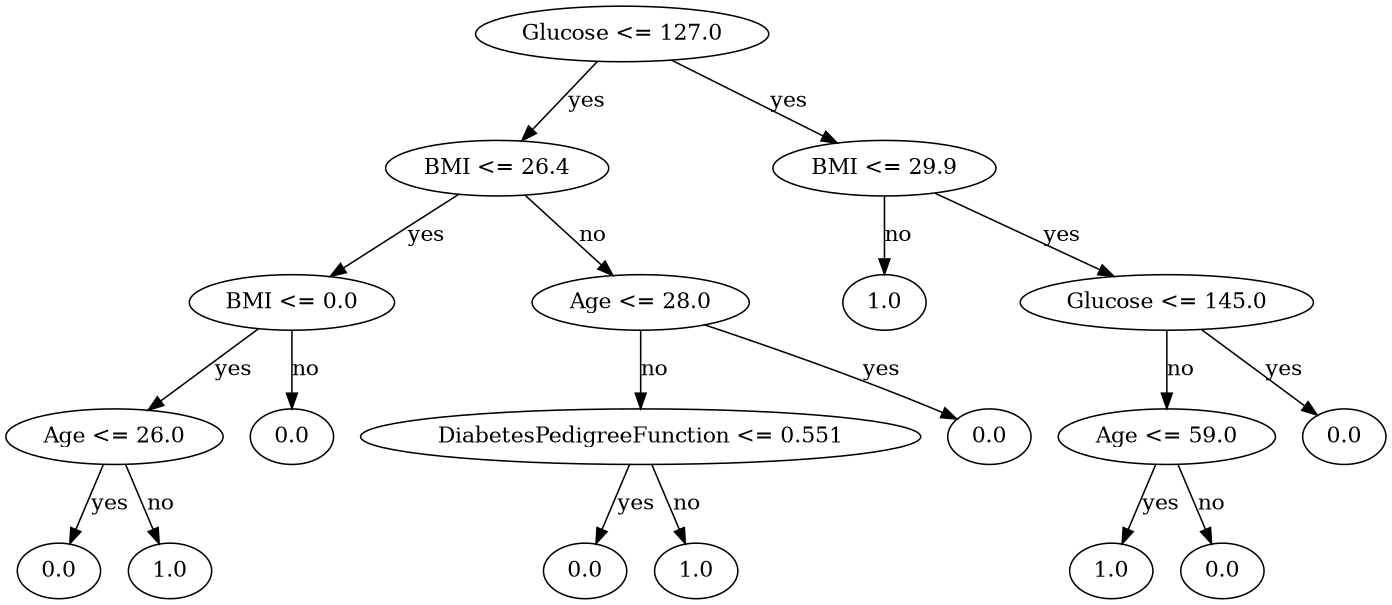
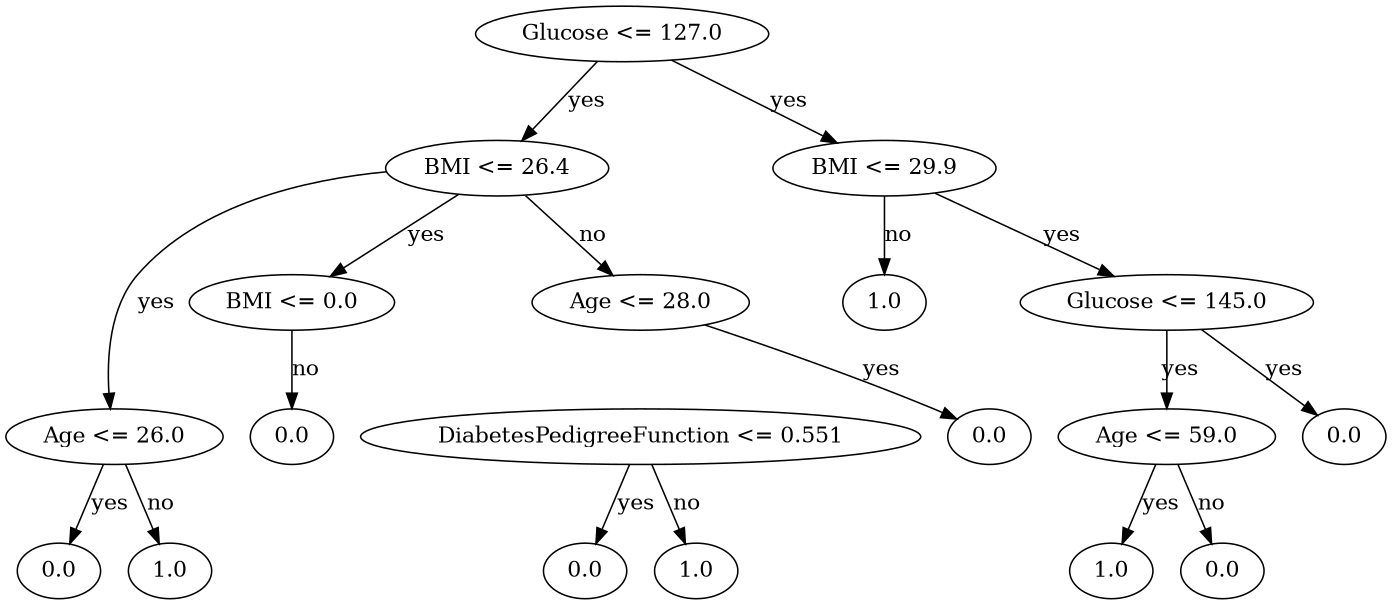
edge "Age <= 28.0" -> "DiabetesPedigreeFunction <= 0.551": removed, label "no"
edge "BMI <= 0.0" -> "Age <= 26.0": now "BMI <= 26.4" -> "Age <= 26.0"
edge "Glucose <= 145.0" -> "Age <= 59.0": label "no" -> "yes"
